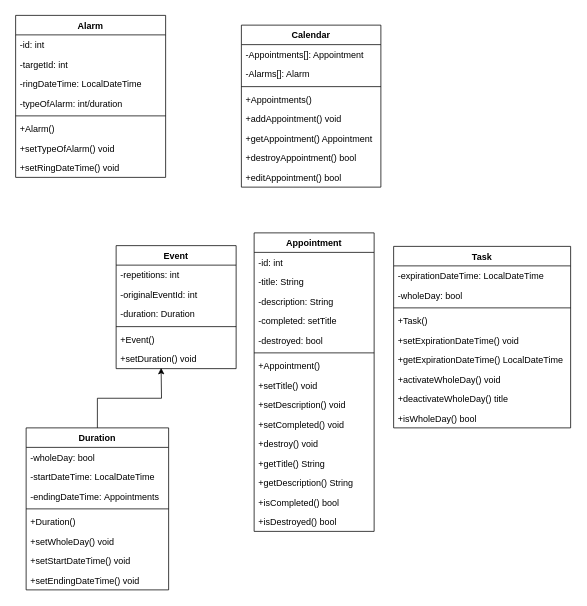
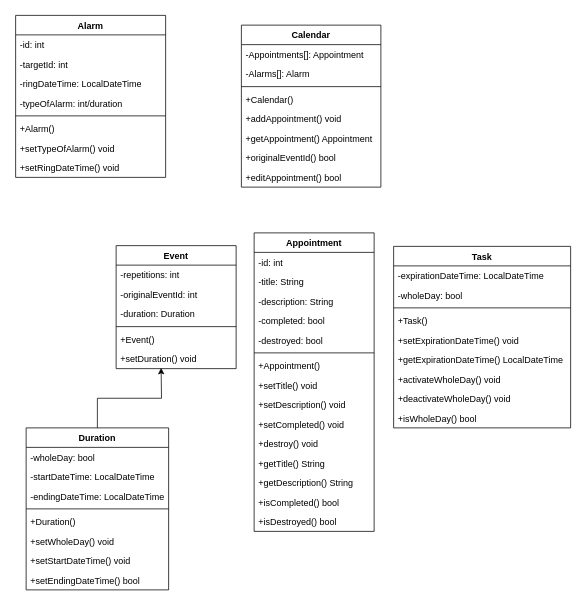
node "+Appointments()": label "+Appointments()" -> "+Calendar()"
node "+destroyAppointment() bool": label "+destroyAppointment() bool" -> "+originalEventId() bool"
node "-completed: setTitle": label "-completed: setTitle" -> "-completed: bool"
node "+deactivateWholeDay() title": label "+deactivateWholeDay() title" -> "+deactivateWholeDay() void"
node "-endingDateTime: Appointments": label "-endingDateTime: Appointments" -> "-endingDateTime: LocalDateTime"
node "+setEndingDateTime() void": label "+setEndingDateTime() void" -> "+setEndingDateTime() bool"
